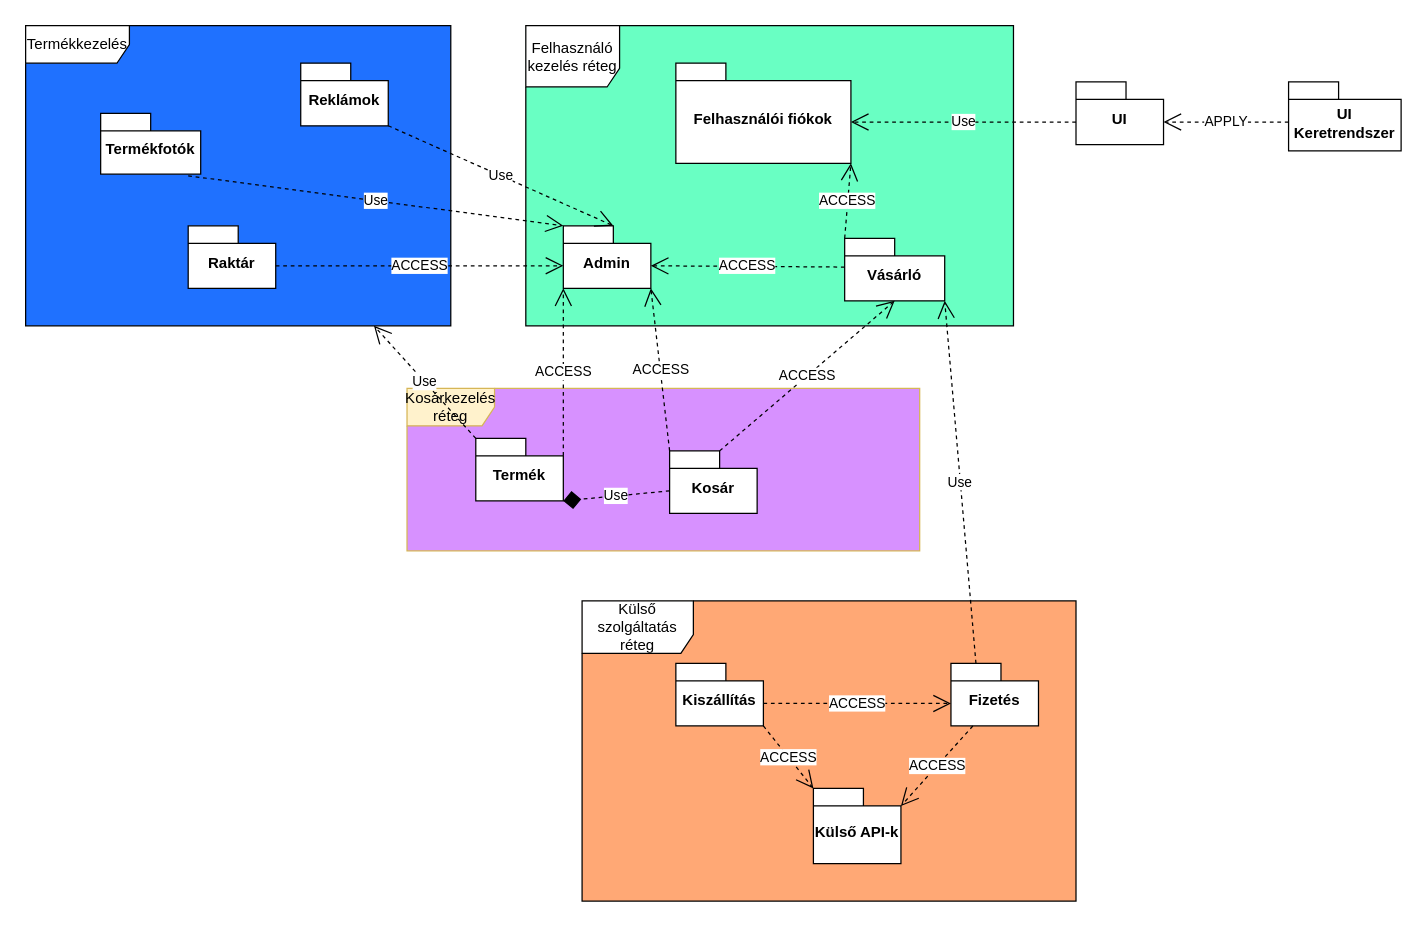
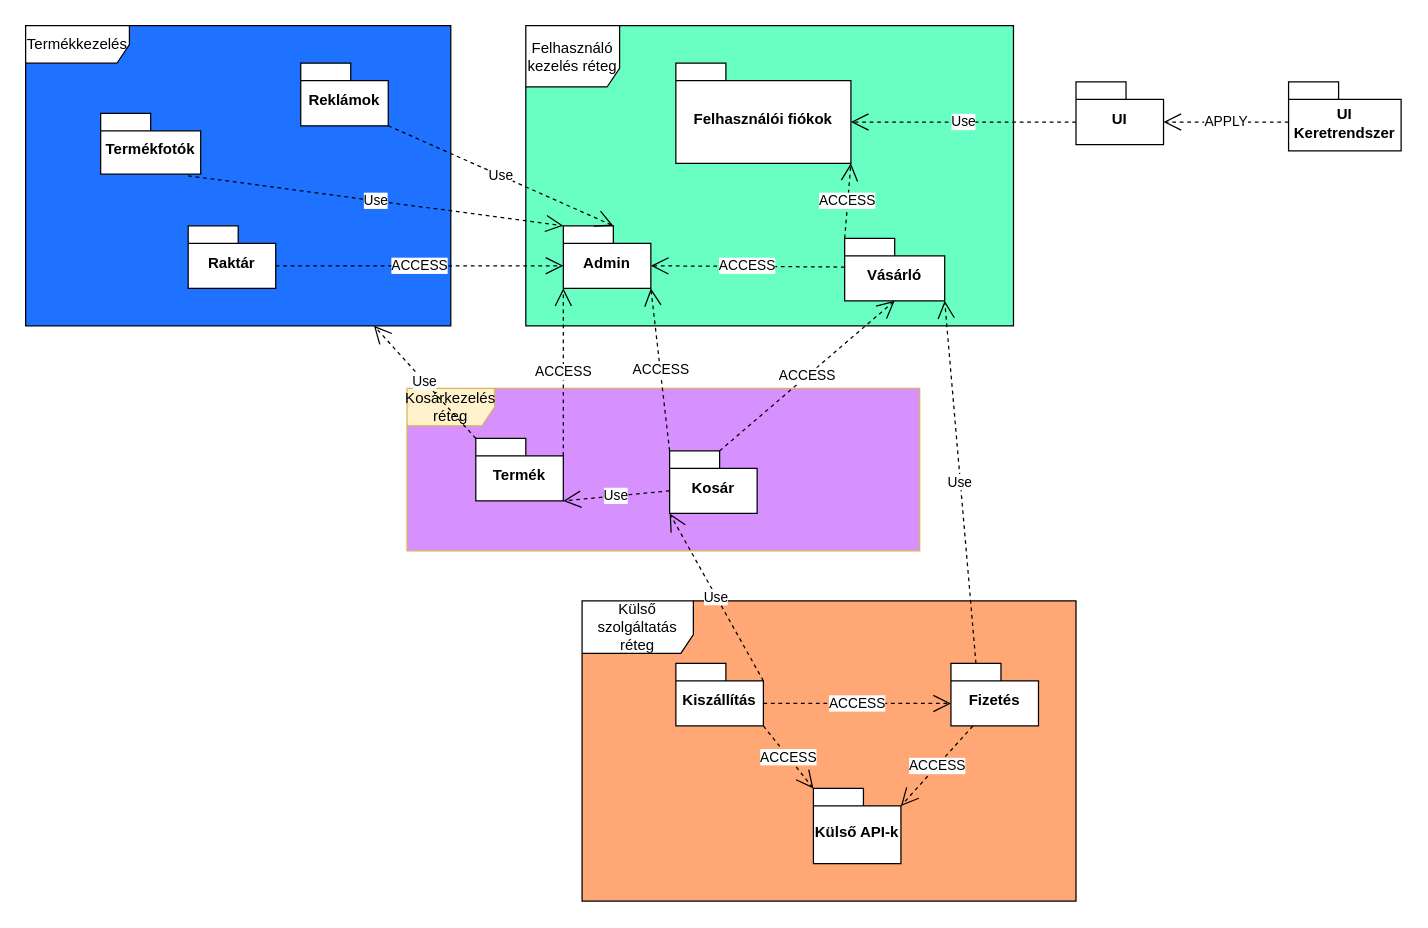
edge "Kosár" -> "Termék": arrowhead diamond -> open
edge "Kiszállítás" -> "Kosár": added, label "Use"
